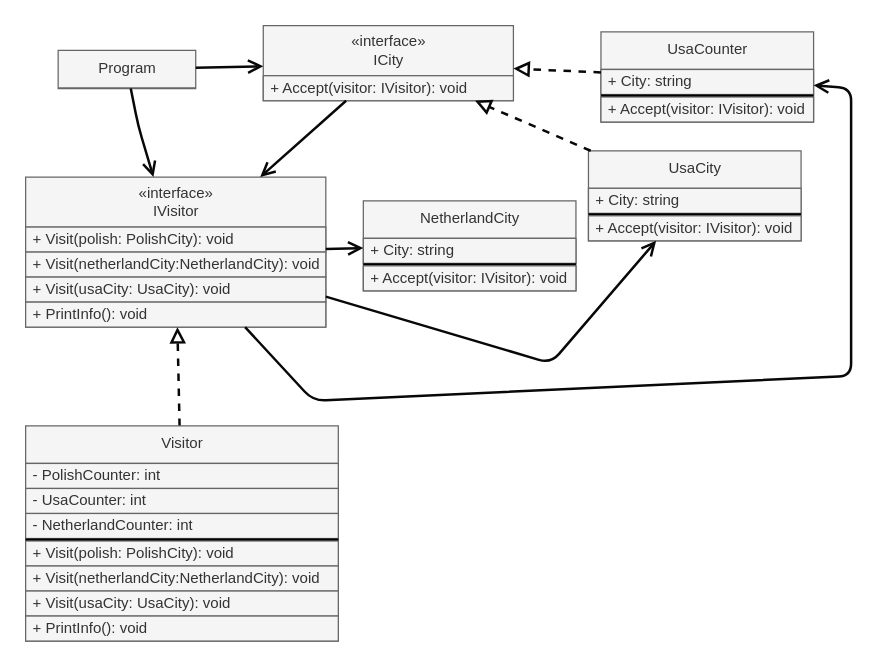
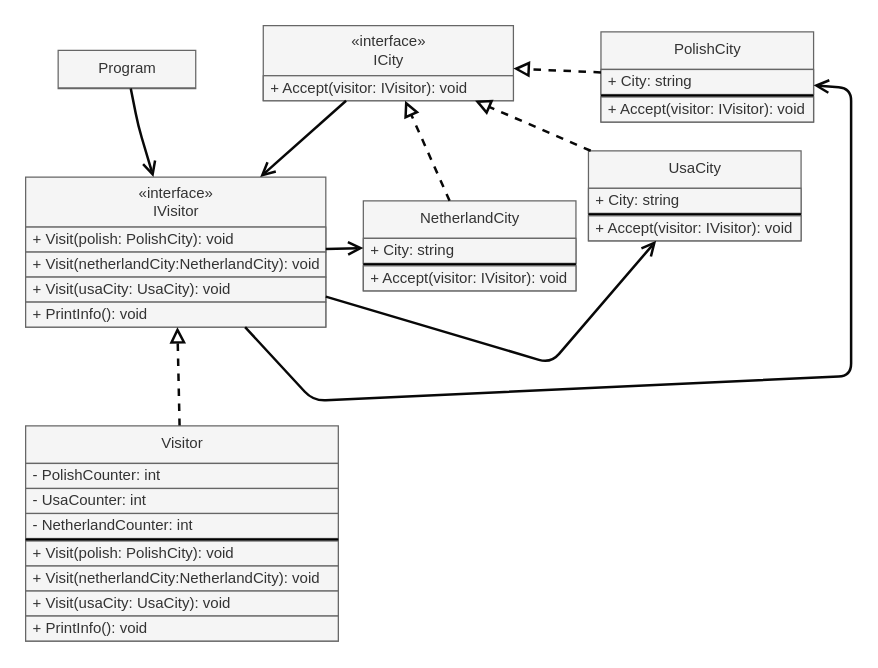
node "UsaCounter": label "UsaCounter" -> "PolishCity"
edge "Program" -> "«interface»ICity": removed
edge "NetherlandCity" -> "«interface»ICity": added
